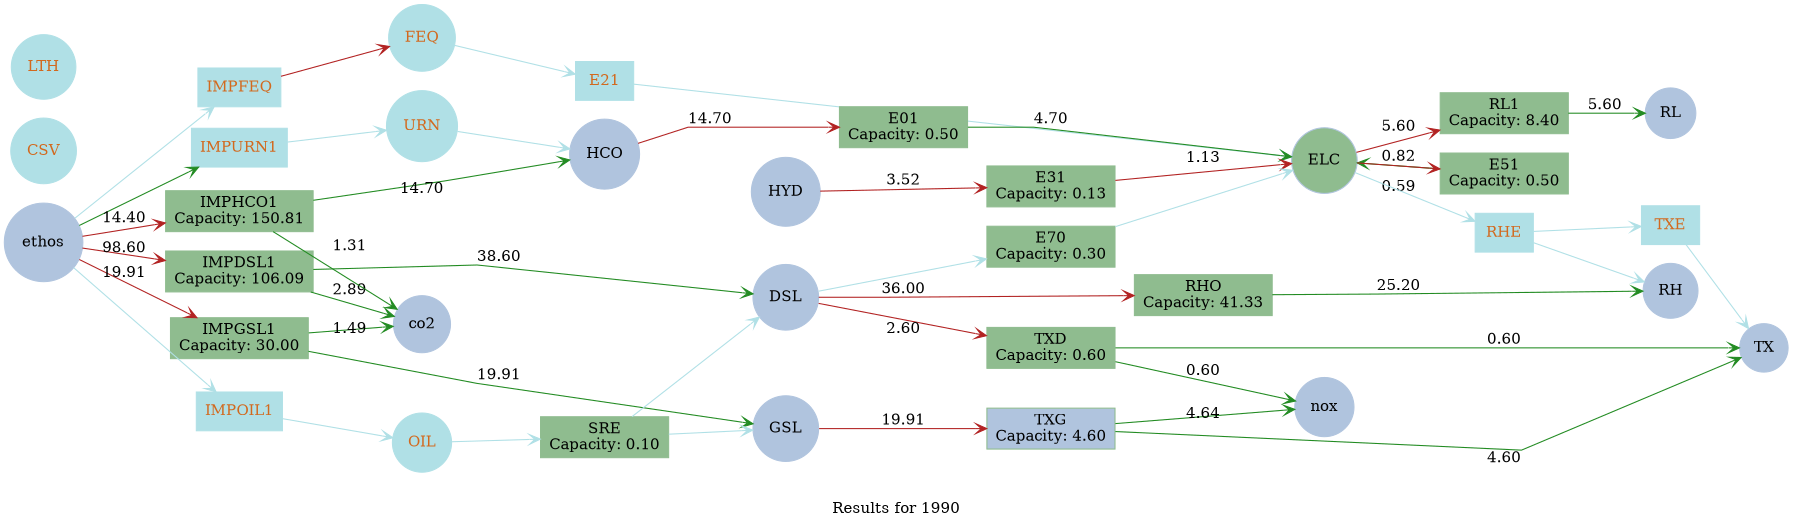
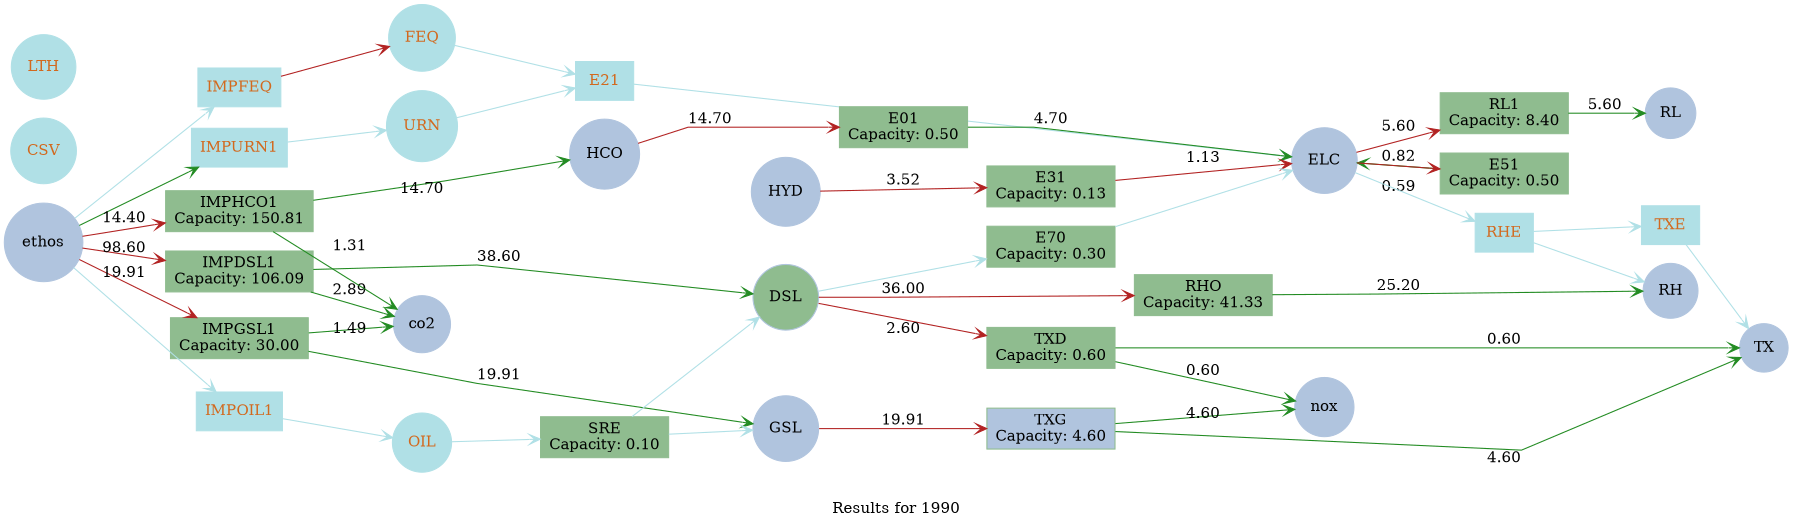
edge "URN" -> "HCO": now "URN" -> "E21"
node "ELC": fillcolor darkseagreen -> lightsteelblue
node "DSL": fillcolor lightsteelblue -> darkseagreen
edge "TXG Capacity: 4.60" -> "nox": label "4.64" -> "4.60"
